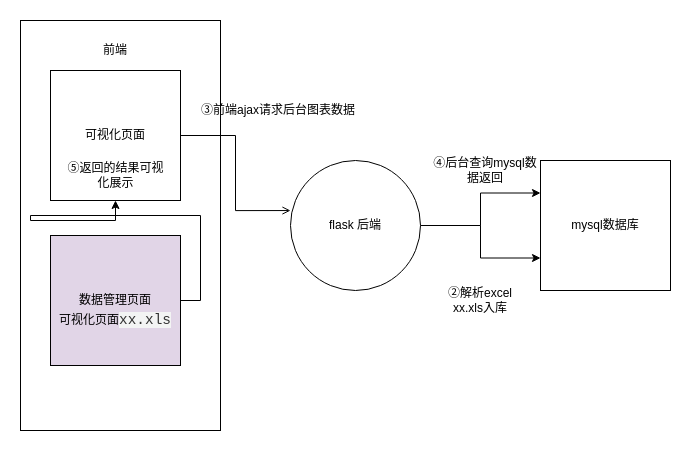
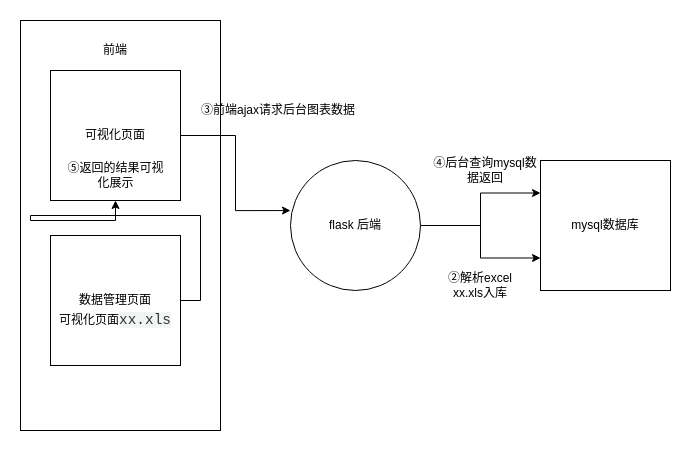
edge "可视化页面" -> "flask 后端": arrowhead open -> classic
node "数据管理页面": fillcolor #e1d5e7 -> #ffffff
node "②解析excel xx.xls入库": moved (481, 301) -> (481, 286)
